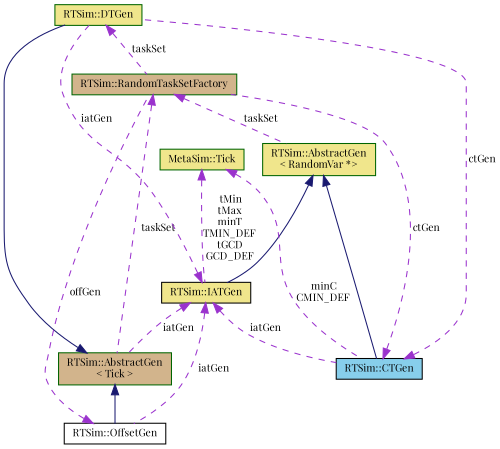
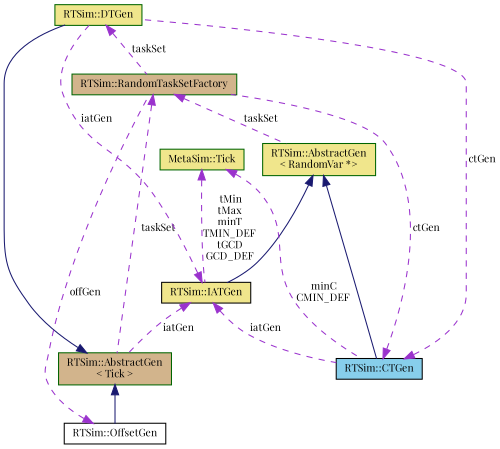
edge "RTSim::OffsetGen" -> "RTSim::IATGen": removed, label "iatGen"
